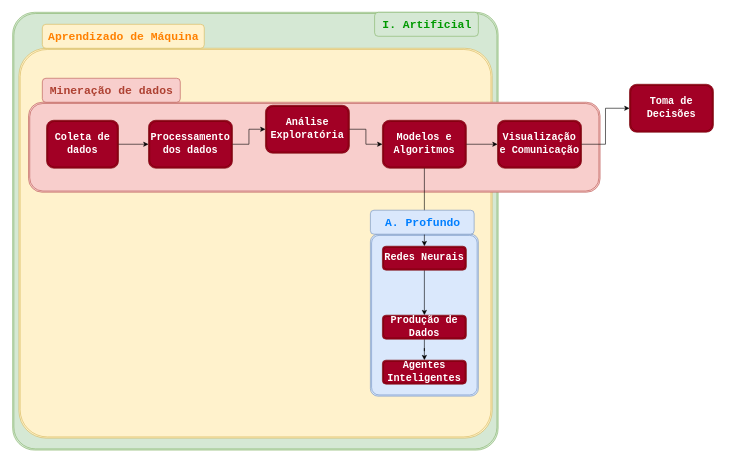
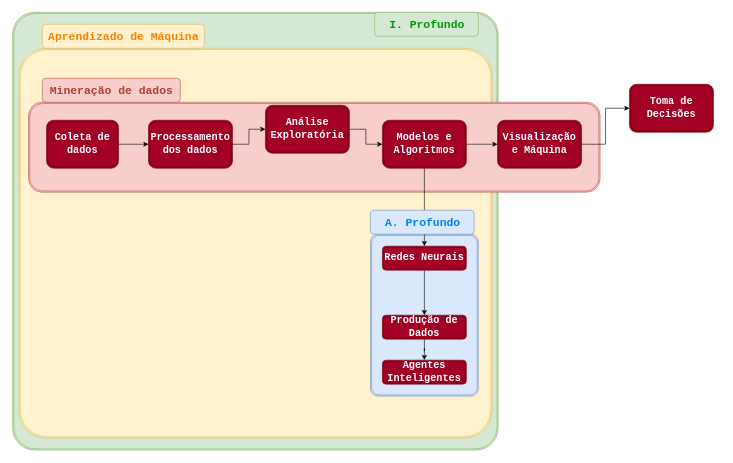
node "I. Artificial": label "I. Artificial" -> "I. Profundo"
node "Visualização e Comunicação": label "Visualização e Comunicação" -> "Visualização e Máquina"
